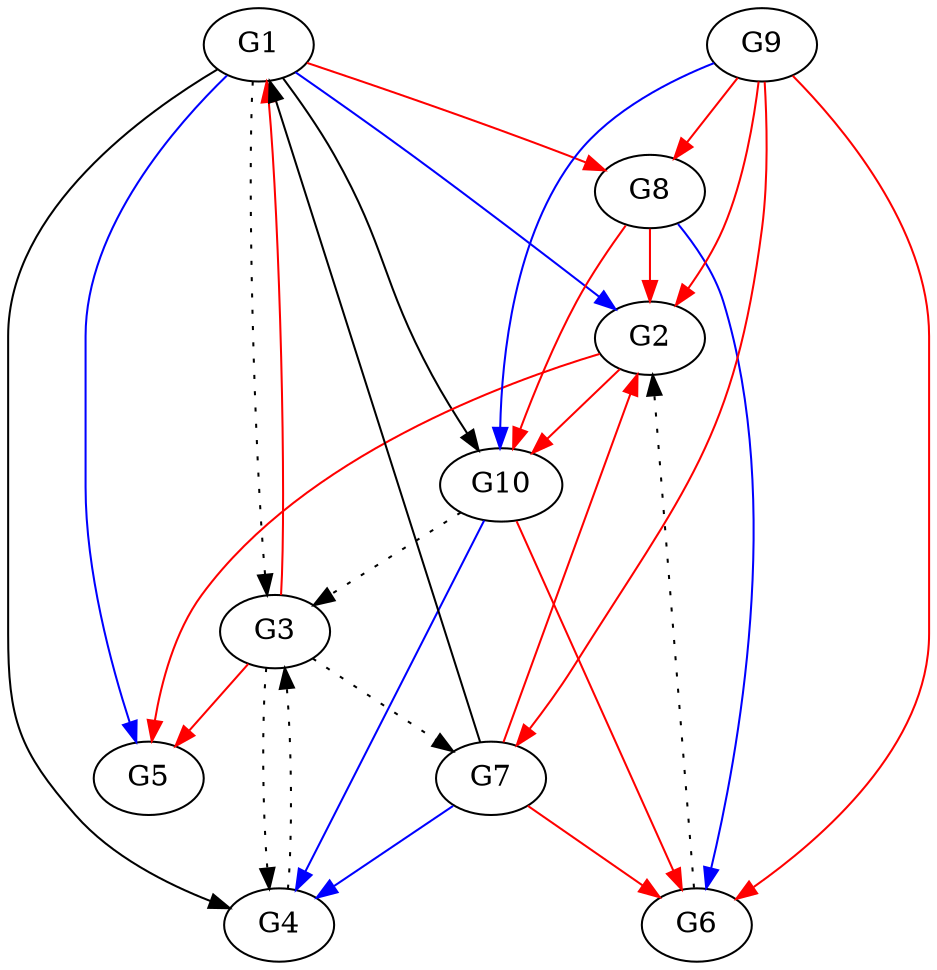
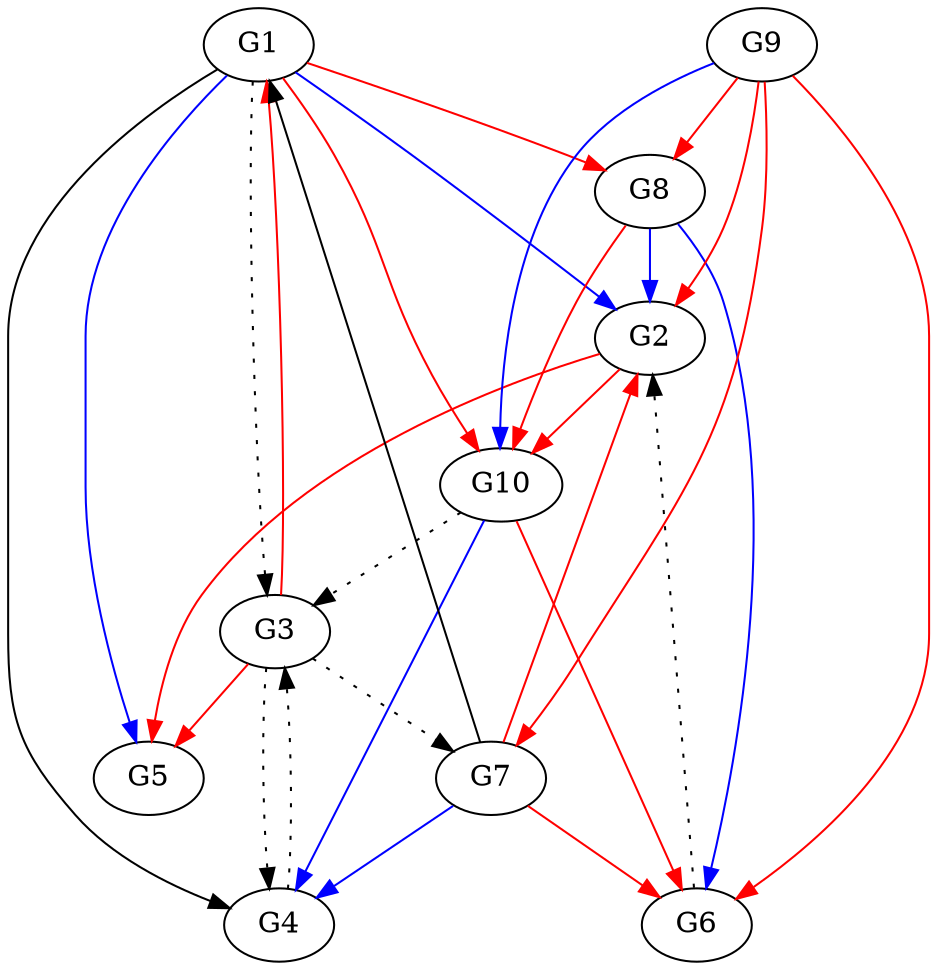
edge "G1" -> "G10": color black -> red
edge "G8" -> "G2": color red -> blue
